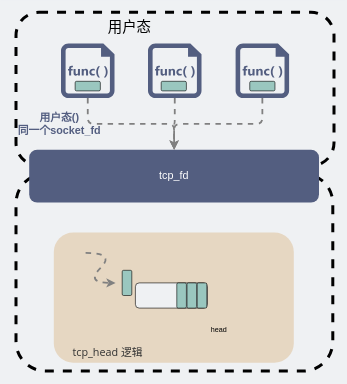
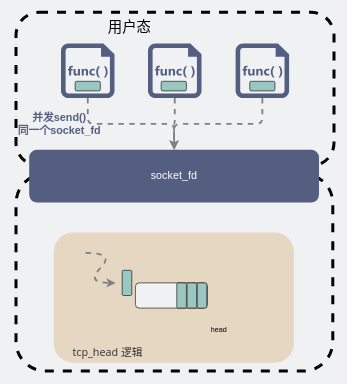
node "用户态() 同一个socket_fd": label "用户态() 同一个socket_fd" -> "并发send() 同一个socket_fd"
node "tcp_fd": label "tcp_fd" -> "socket_fd"
